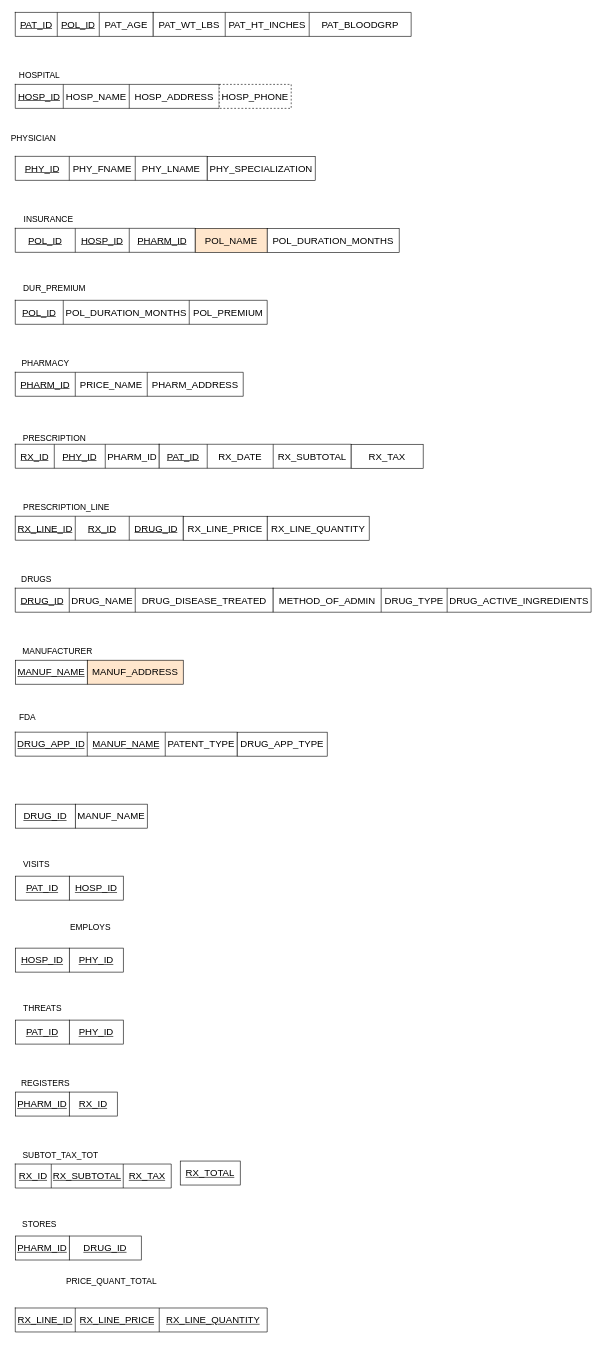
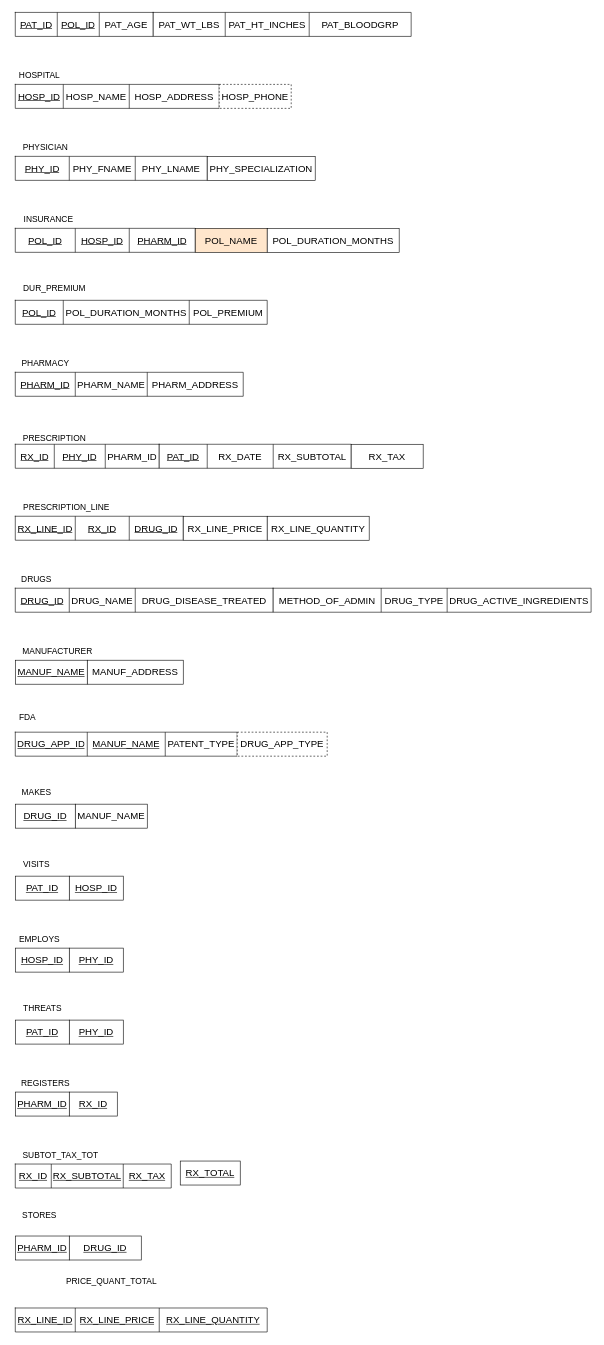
node "PHYSICIAN": moved (33, 138) -> (45, 147)
node "PRICE_NAME": label "PRICE_NAME" -> "PHARM_NAME"
node "MANUF_ADDRESS": fillcolor #ffe6cc -> #ffffff
node "DRUG_APP_TYPE": style solid -> dashed
node "MAKES": added
node "EMPLOYS": moved (90, 927) -> (39, 939)
node "STORES": moved (39, 1224) -> (39, 1215)
